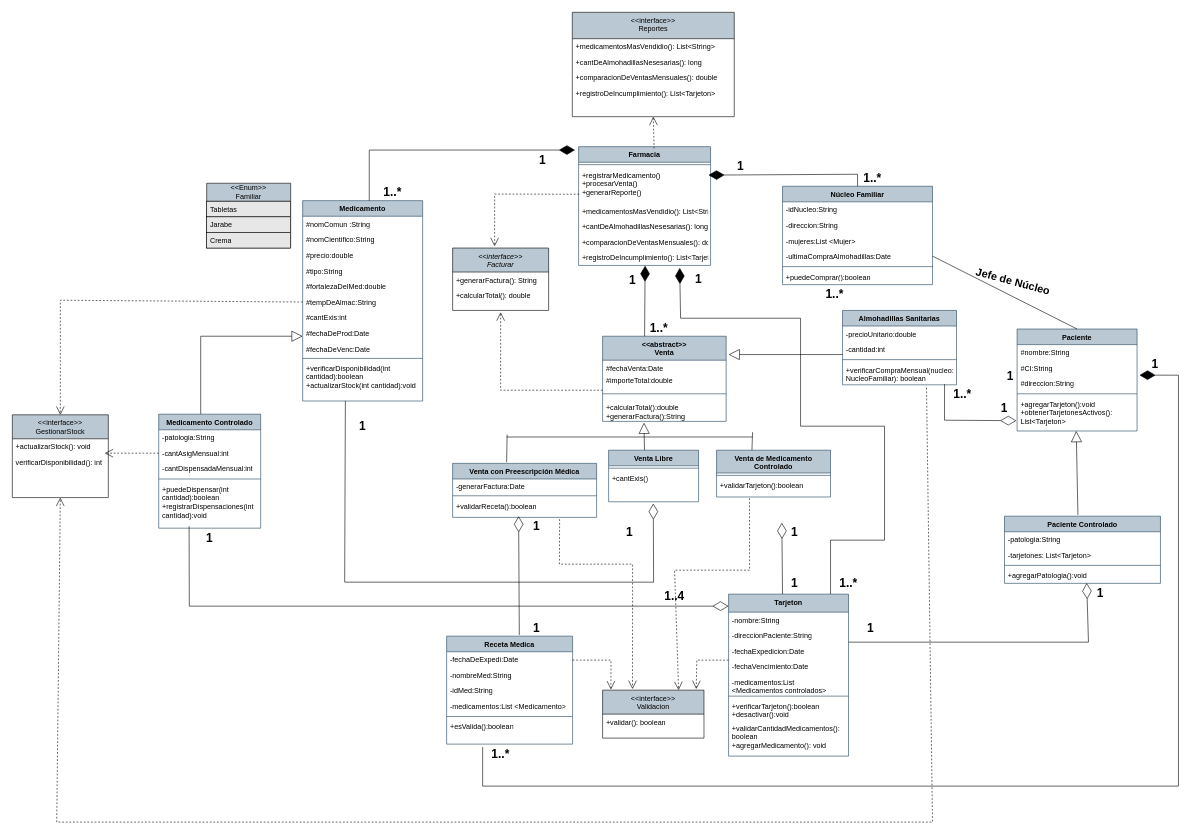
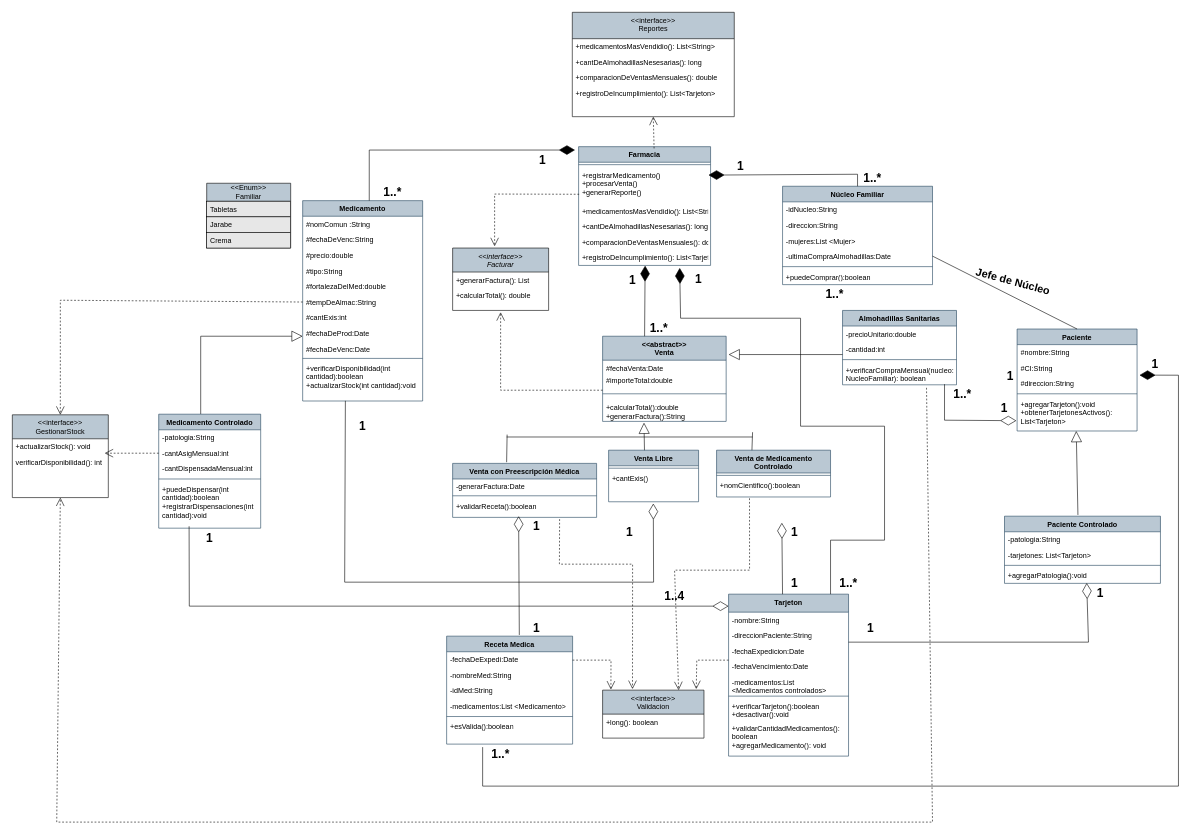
node "#nomCientifico:String": label "#nomCientifico:String" -> "#fechaDeVenc:String"
node "+generarFactura(): String": label "+generarFactura(): String" -> "+generarFactura(): List"
node "+validarTarjeton():boolean": label "+validarTarjeton():boolean" -> "+nomCientifico():boolean"
node "+validar(): boolean": label "+validar(): boolean" -> "+long(): boolean"
